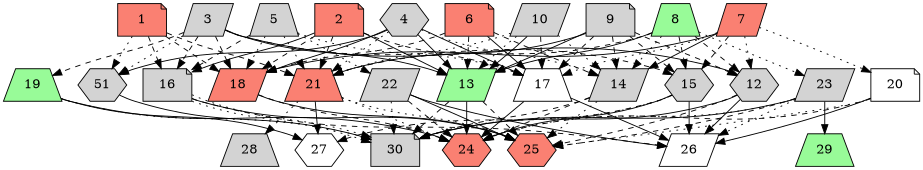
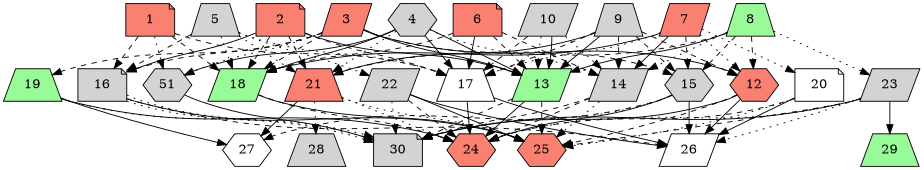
node "3": fillcolor lightgrey -> salmon
node "9": shape note -> trapezium
edge "1" -> "21": now "1" -> "17"
edge "10" -> "21": removed
node "18": fillcolor salmon -> palegreen
node "12": fillcolor lightgrey -> salmon
